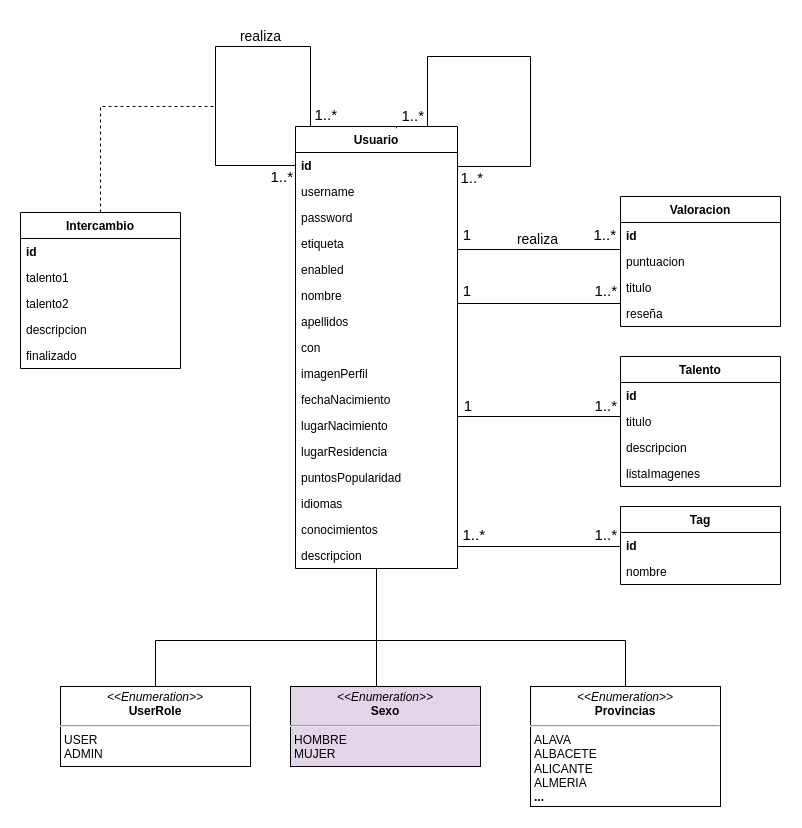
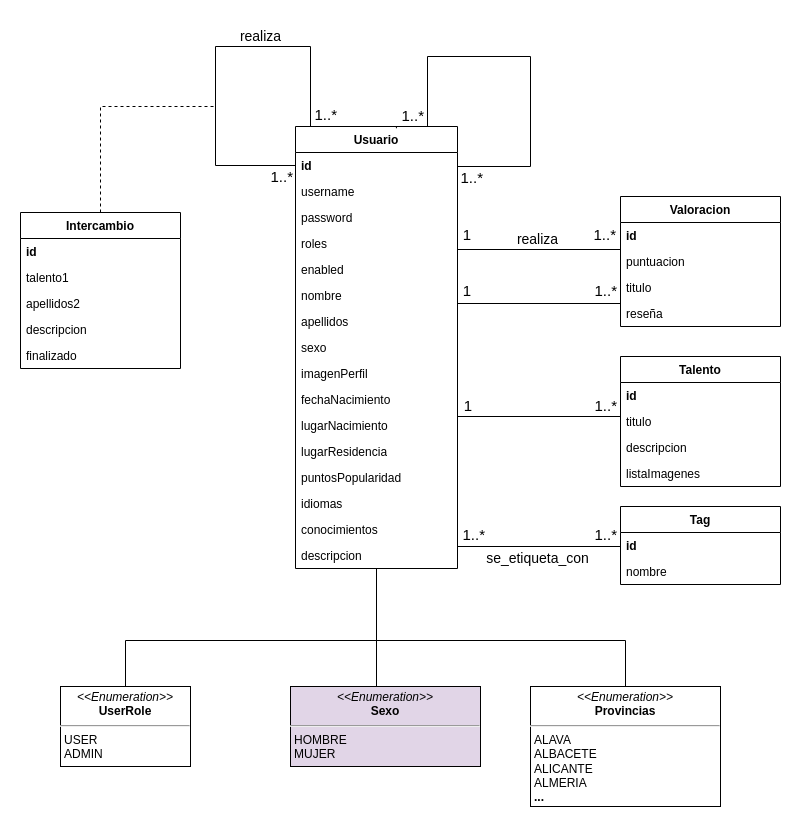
node "etiqueta": label "etiqueta" -> "roles"
node "talento2": label "talento2" -> "apellidos2"
node "con": label "con" -> "sexo"
node "se_etiqueta_con": added
node "<<Enumeration>> UserRole USER ADMIN": size 190x80 -> 130x80
